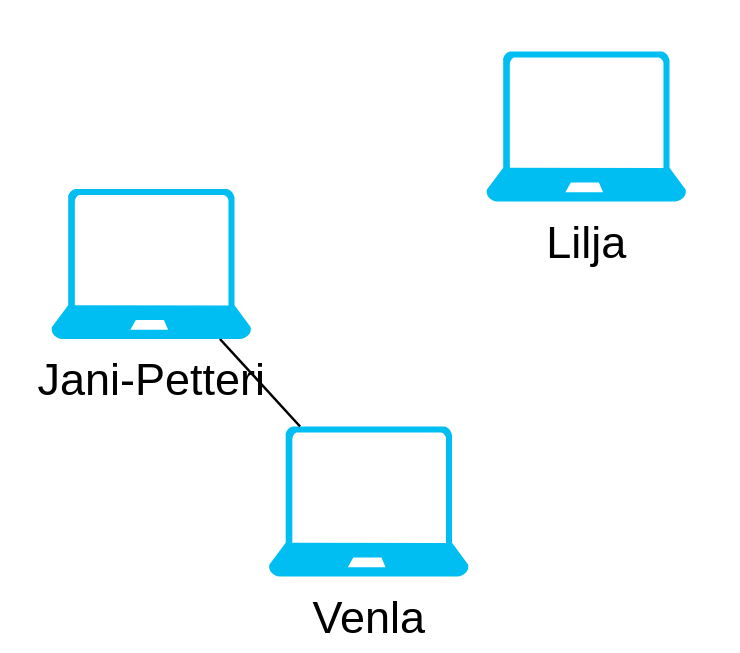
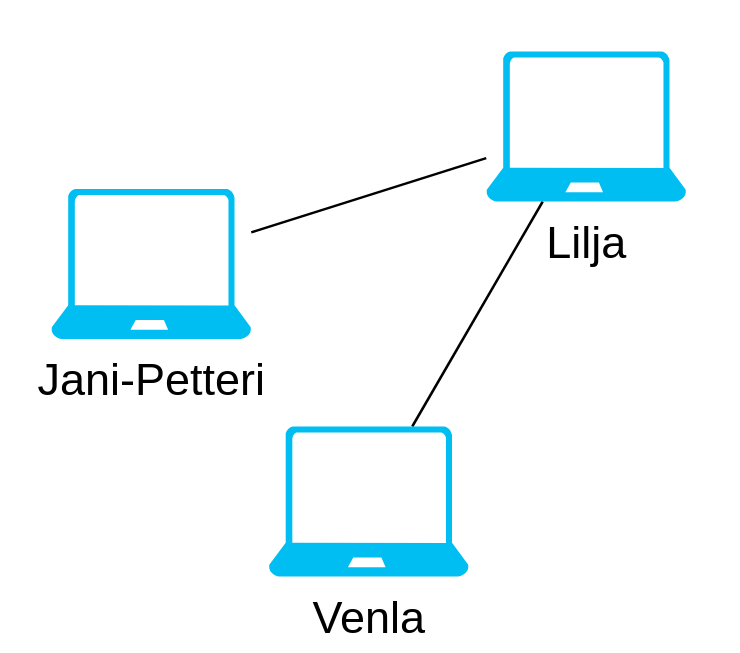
edge "Lilja" -- "Jani-Petteri": added
edge "Lilja" -- "Venla": added
edge "Jani-Petteri" -- "Venla": removed
